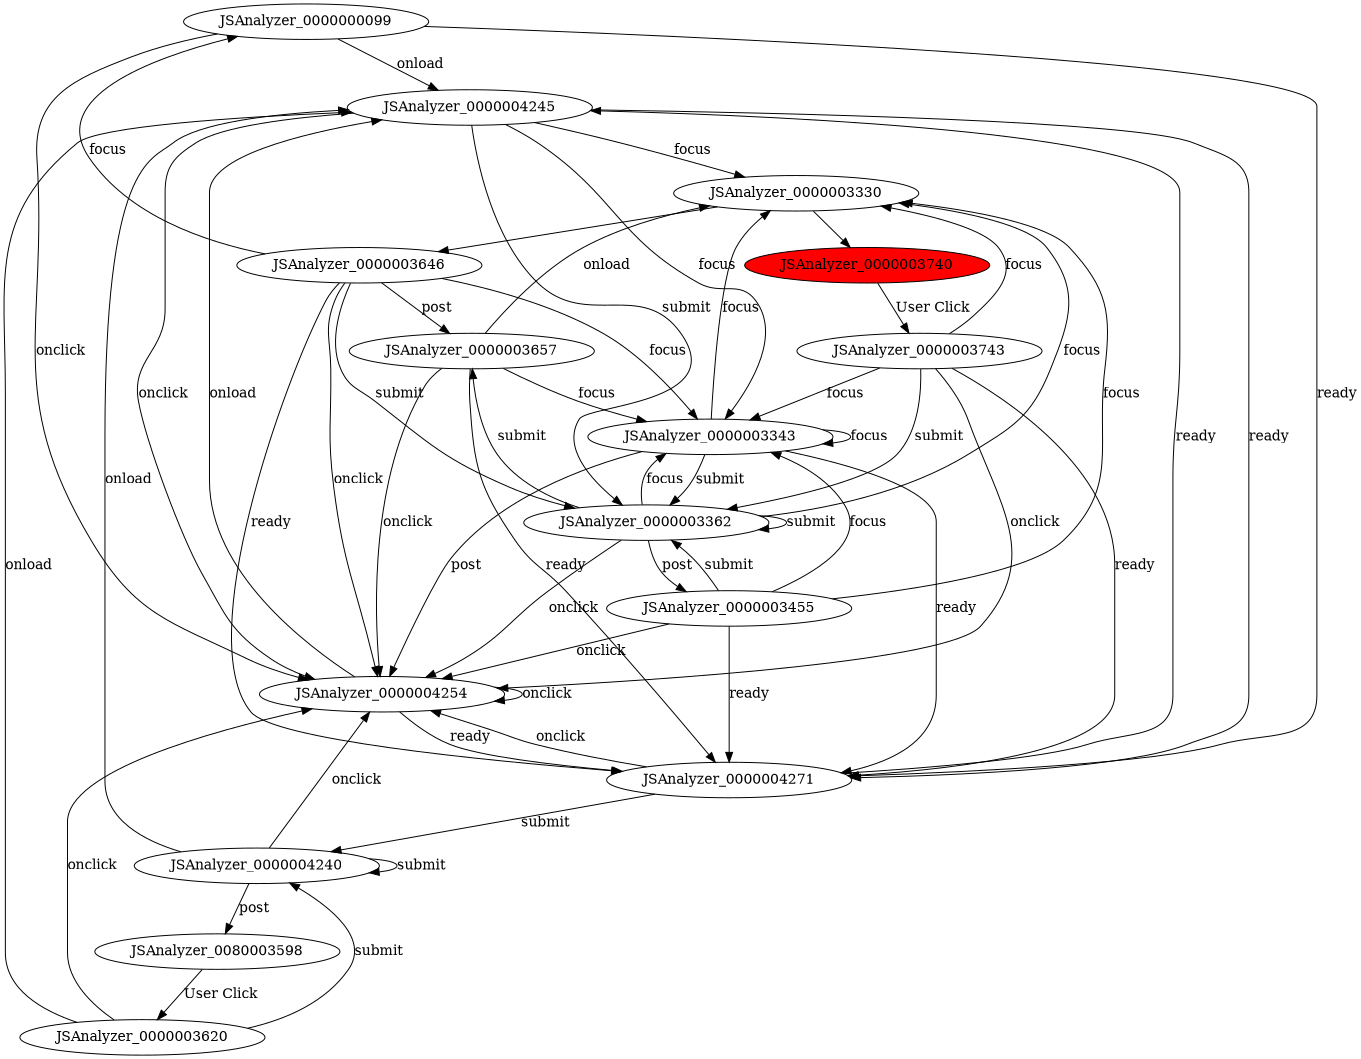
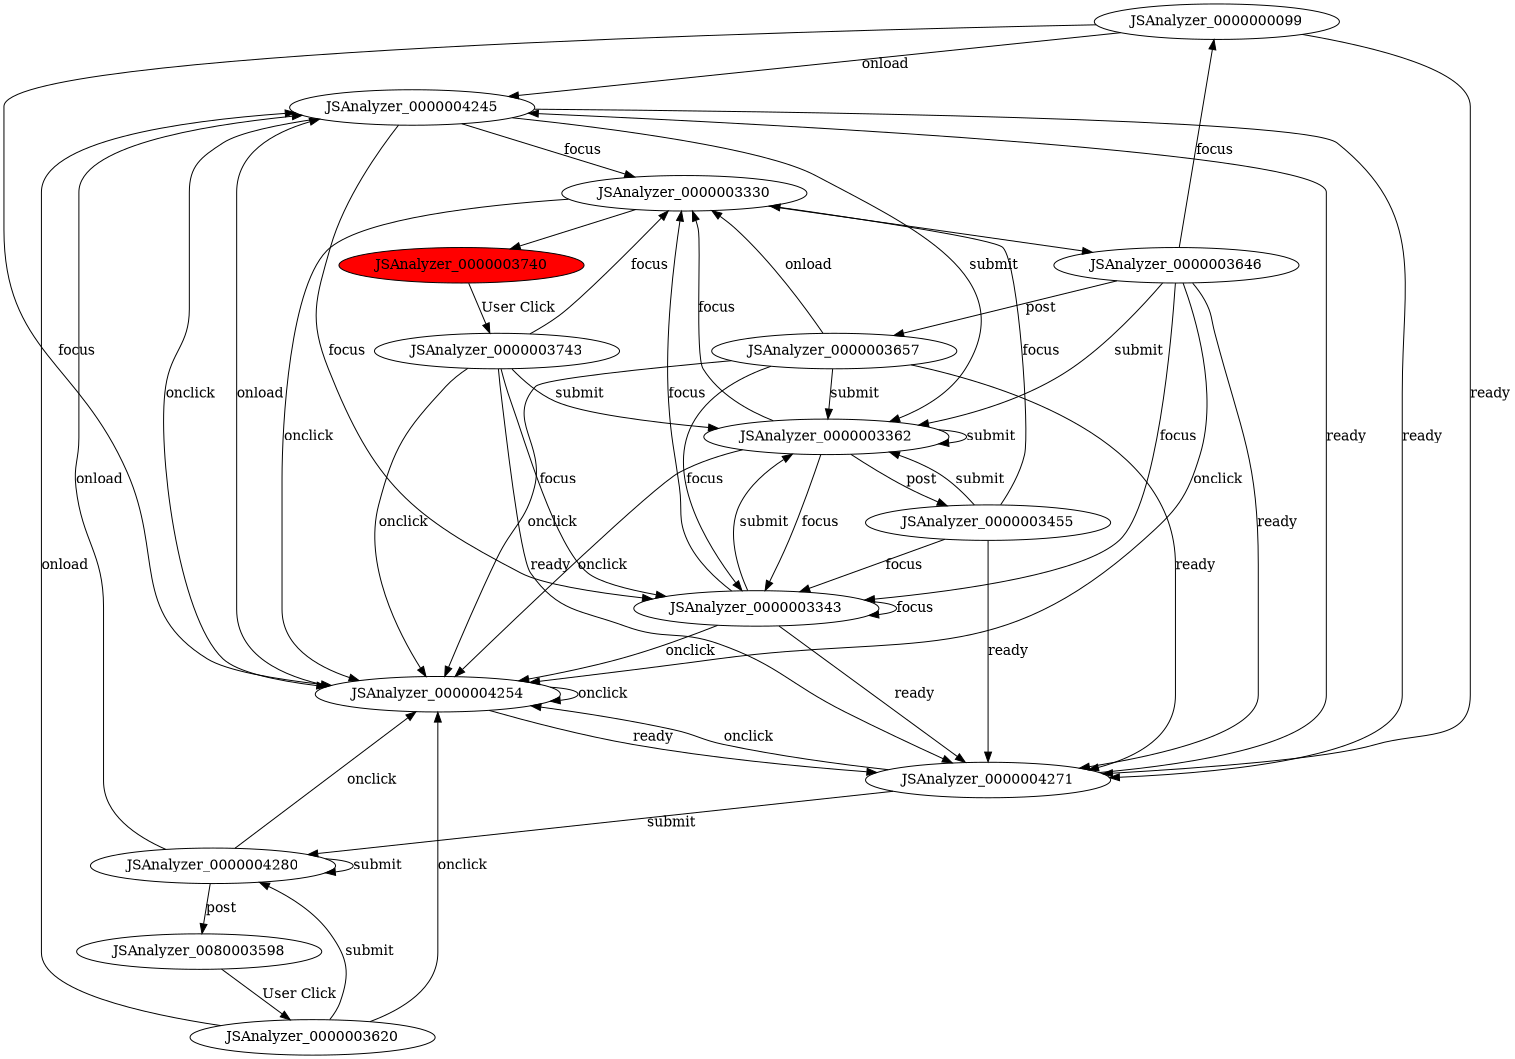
edge "JSAnalyzer_0000000099" -> "JSAnalyzer_0000004254": label "onclick" -> "focus"
edge "JSAnalyzer_0000003362" -> "JSAnalyzer_0000003657": reversed
edge "JSAnalyzer_0000003343" -> "JSAnalyzer_0000004254": label "post" -> "onclick"
edge "JSAnalyzer_0000003455" -> "JSAnalyzer_0000004254": now "JSAnalyzer_0000003330" -> "JSAnalyzer_0000004254"
node "JSAnalyzer_0000004240": label "JSAnalyzer_0000004240" -> "JSAnalyzer_0000004280"
